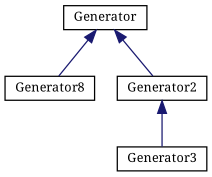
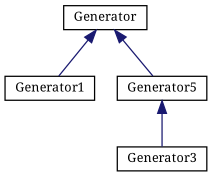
node "Generator8": label "Generator8" -> "Generator1"
node "Generator2": label "Generator2" -> "Generator5"
